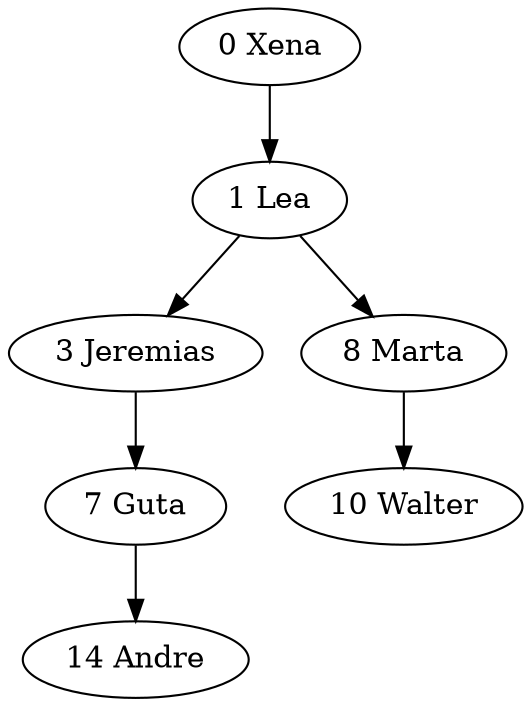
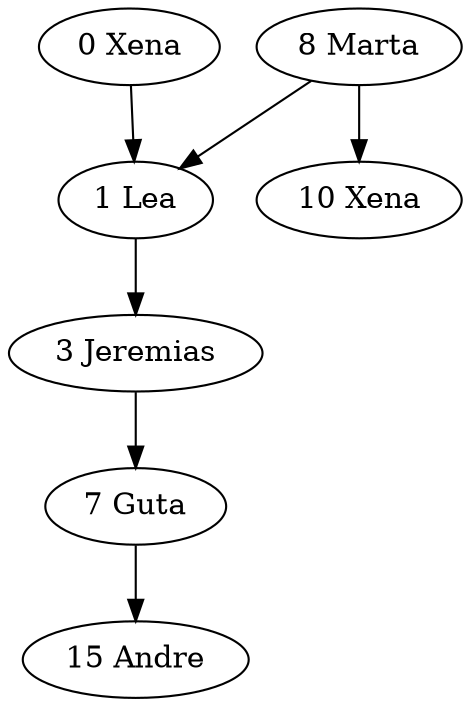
edge "1 Lea" -> "8 Marta": reversed
node "10 Walter": label "10 Walter" -> "10 Xena"
node "14 Andre": label "14 Andre" -> "15 Andre"
